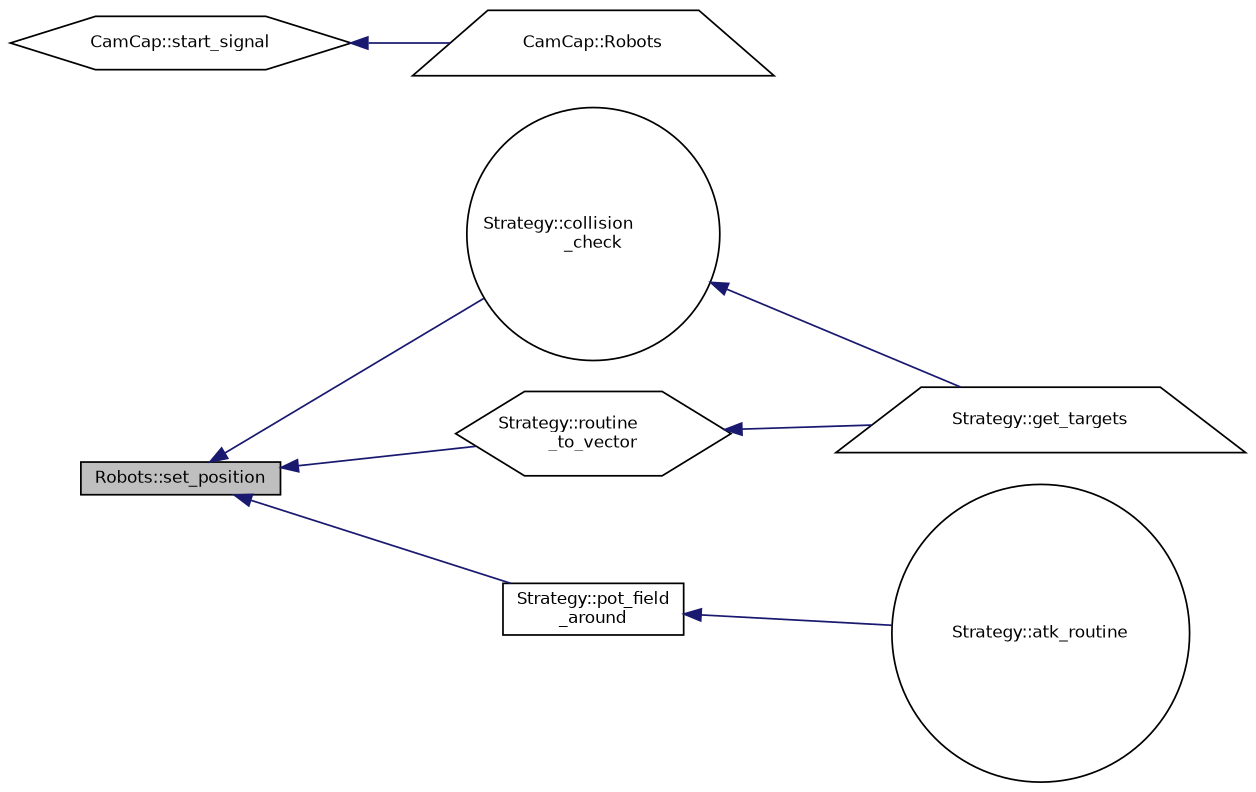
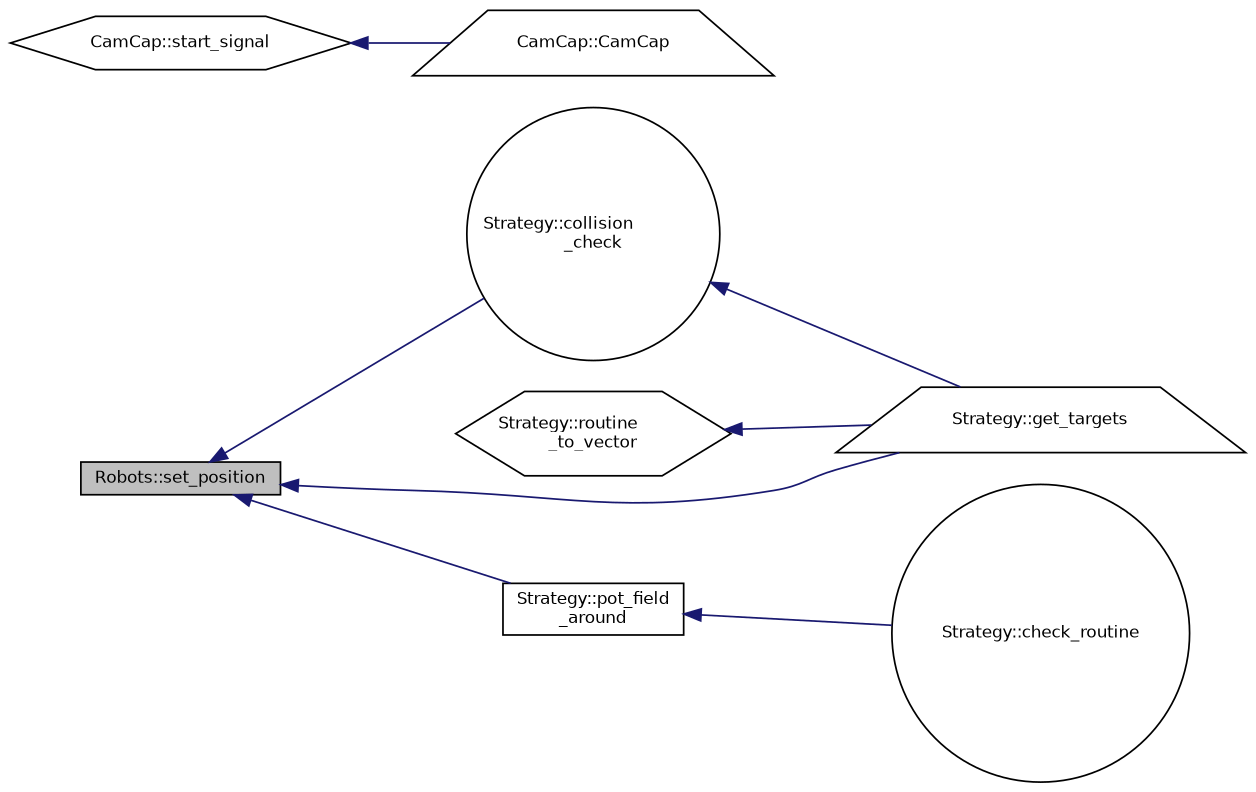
node "CamCap::Robots": label "CamCap::Robots" -> "CamCap::CamCap"
edge "Strategy::routine _to_vector" -> "Robots::set_position": now "Strategy::get_targets" -> "Robots::set_position"
node "Strategy::atk_routine": label "Strategy::atk_routine" -> "Strategy::check_routine"
